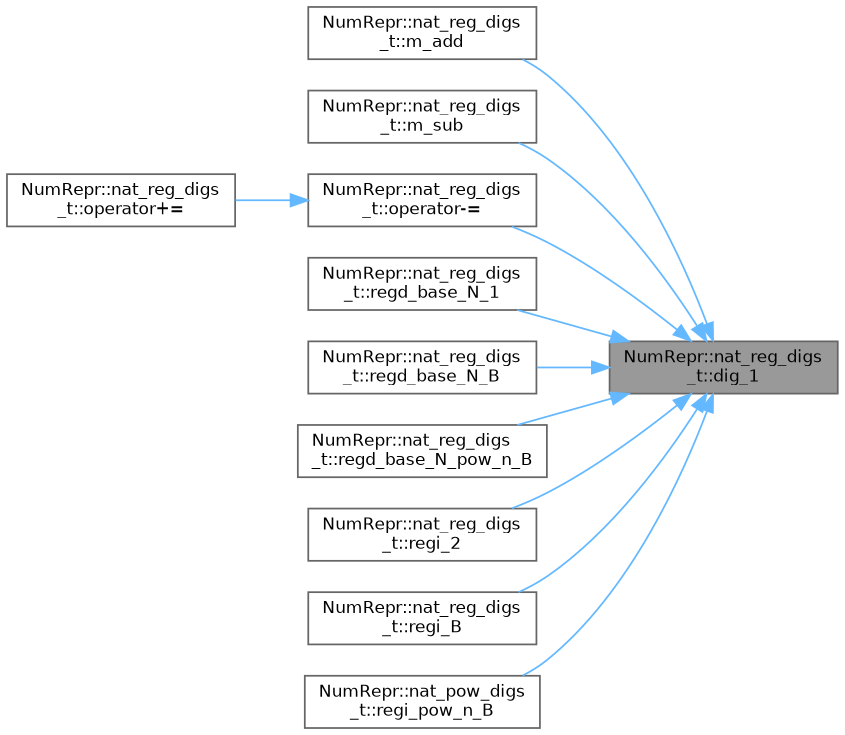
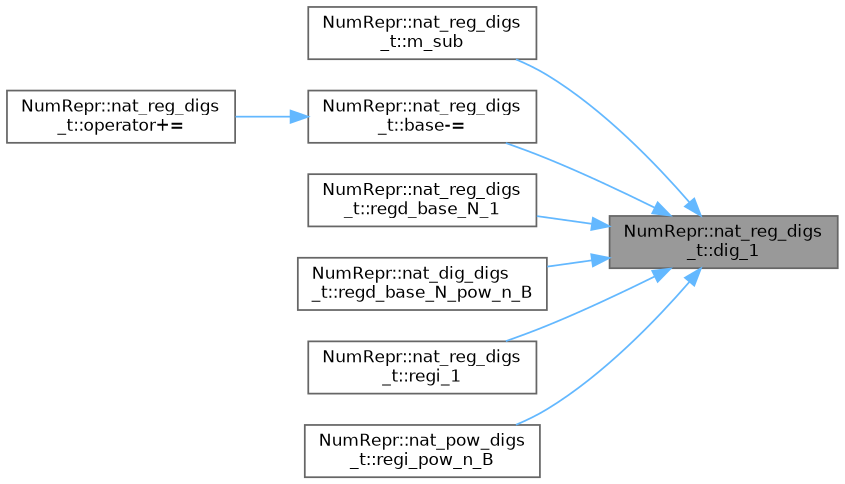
node "NumRepr::nat_reg_digs _t::m_add": removed
node "NumRepr::nat_reg_digs _t::operator-=": label "NumRepr::nat_reg_digs _t::operator-=" -> "NumRepr::nat_reg_digs _t::base-="
node "NumRepr::nat_reg_digs _t::regd_base_N_B": removed
node "NumRepr::nat_reg_digs _t::regd_base_N_pow_n_B": label "NumRepr::nat_reg_digs _t::regd_base_N_pow_n_B" -> "NumRepr::nat_dig_digs _t::regd_base_N_pow_n_B"
node "NumRepr::nat_reg_digs _t::regi_2": label "NumRepr::nat_reg_digs _t::regi_2" -> "NumRepr::nat_reg_digs _t::regi_1"
node "NumRepr::nat_reg_digs _t::regi_B": removed
